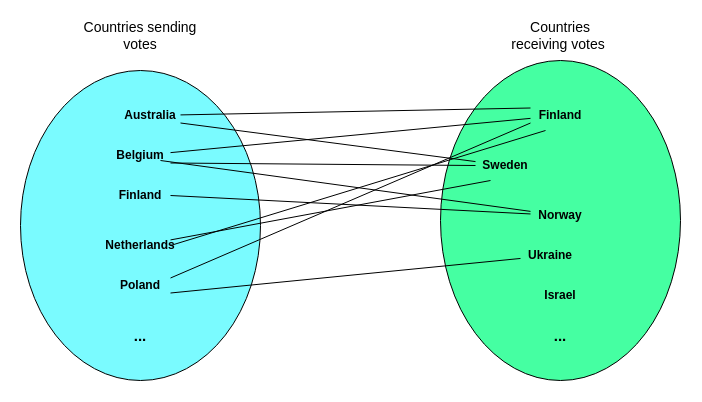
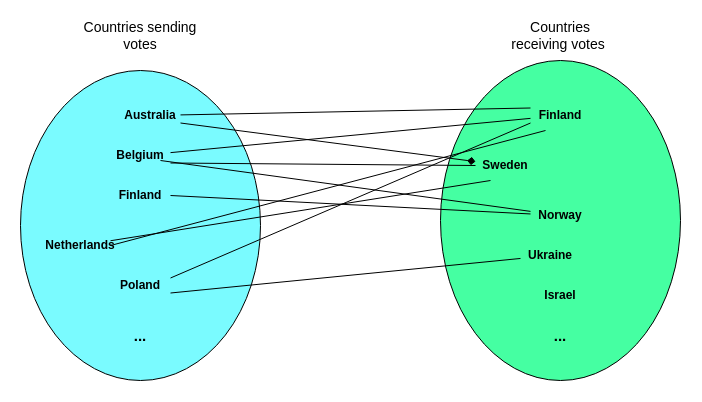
edge "Australia" -- "Sweden": arrowhead none -> diamond
node "Netherlands": moved (141, 246) -> (81, 246)
